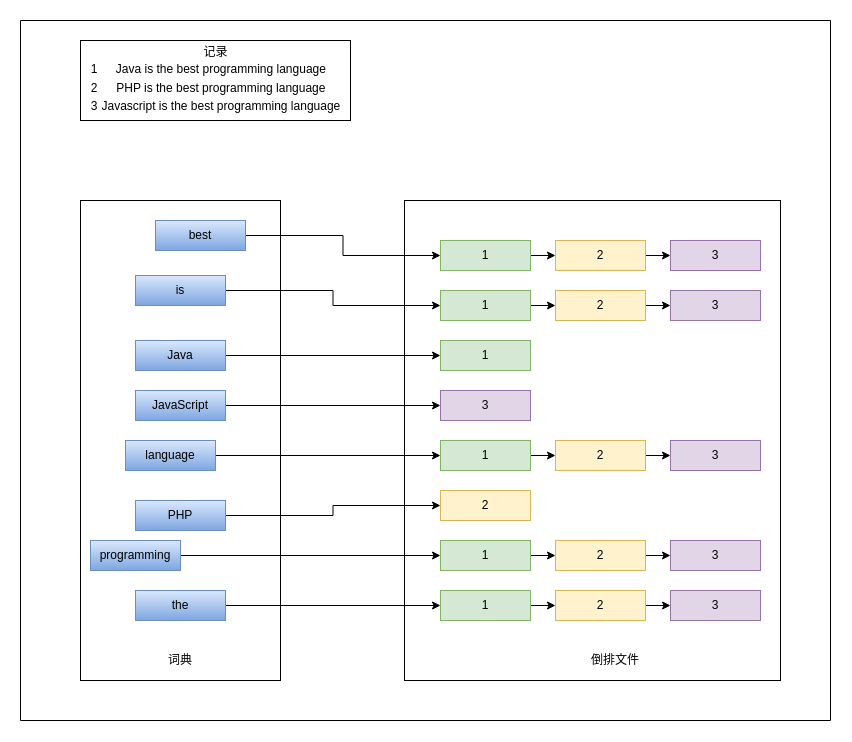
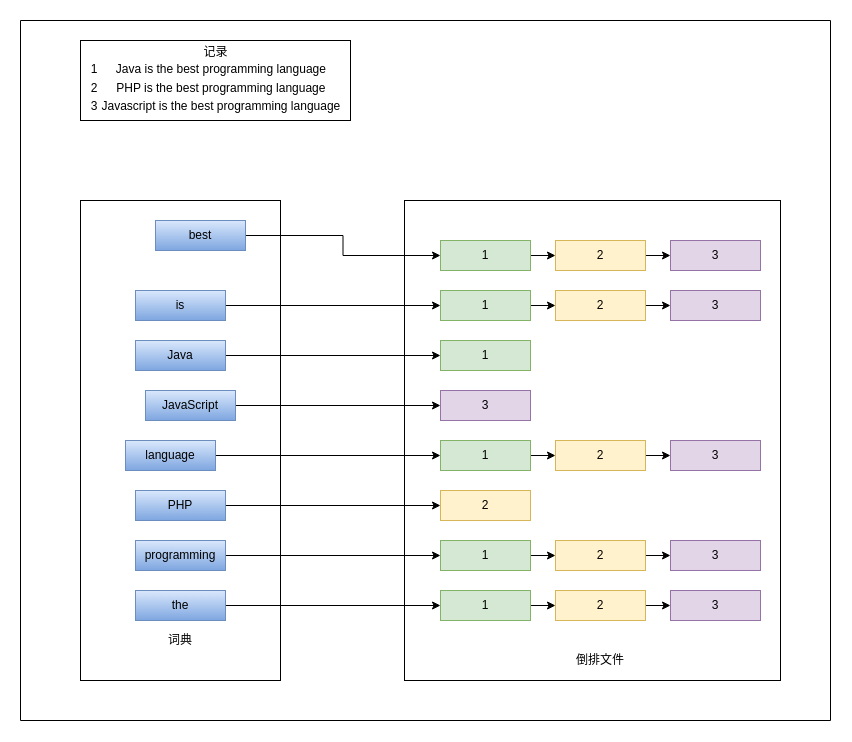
node "is": moved (181, 291) -> (181, 306)
node "JavaScript": moved (181, 406) -> (191, 406)
node "PHP": moved (181, 516) -> (181, 506)
node "programming": moved (136, 556) -> (181, 556)
node "词典": moved (181, 661) -> (181, 641)
node "倒排文件": moved (616, 661) -> (601, 661)
